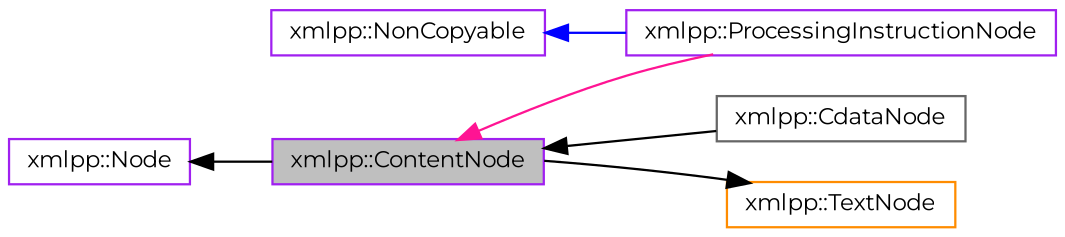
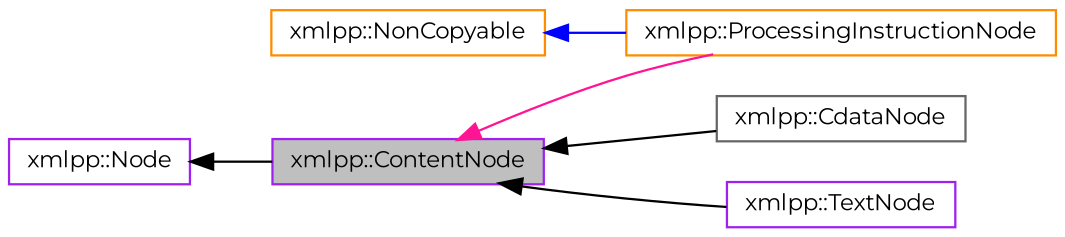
node "xmlpp::NonCopyable": color purple -> darkorange
node "xmlpp::ProcessingInstructionNode": color purple -> darkorange
edge "xmlpp::ContentNode" -> "xmlpp::TextNode": reversed
node "xmlpp::TextNode": color darkorange -> purple
